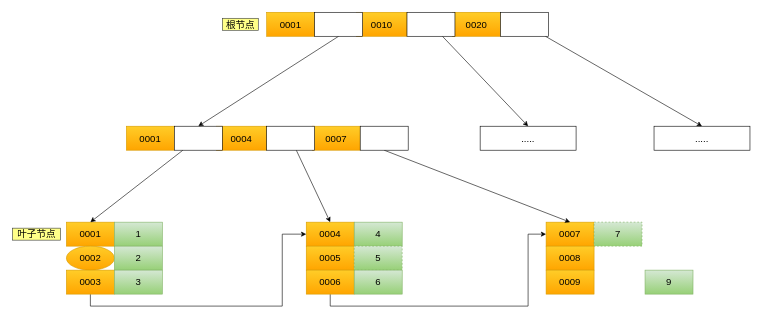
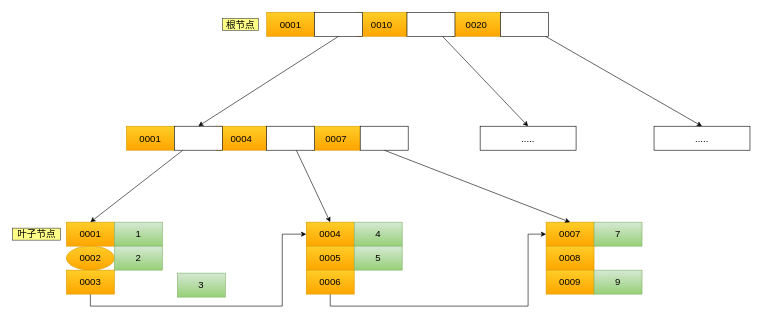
node "7": style dashed -> solid
node "5": style dashed -> solid
node "3": moved (138, 282) -> (201, 285)
node "6": removed
node "9": moved (669, 282) -> (618, 282)
